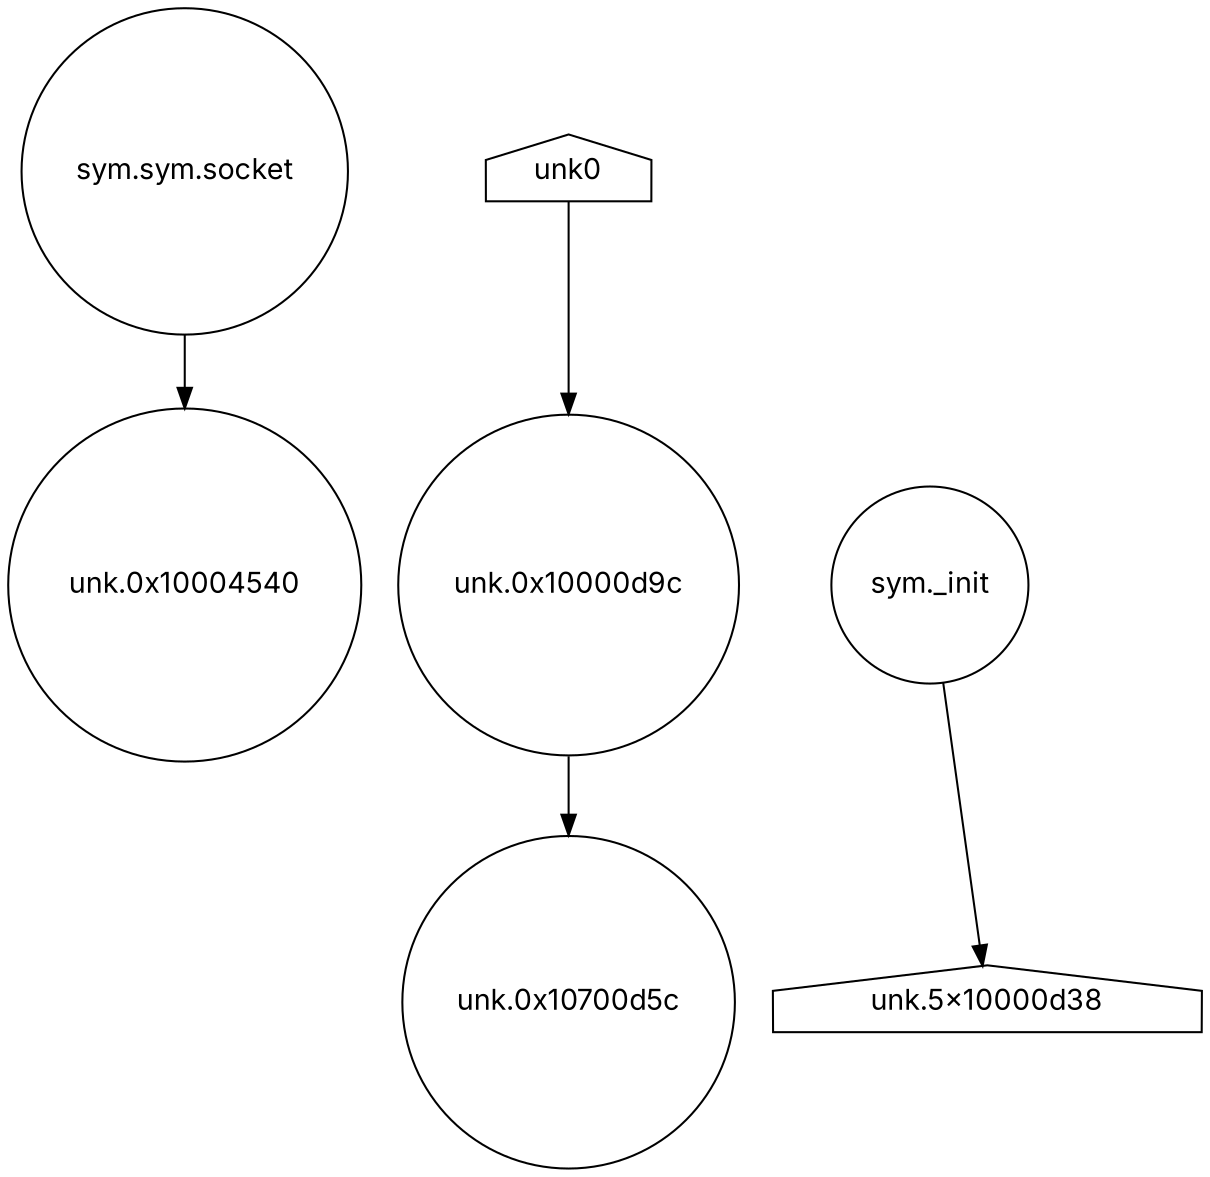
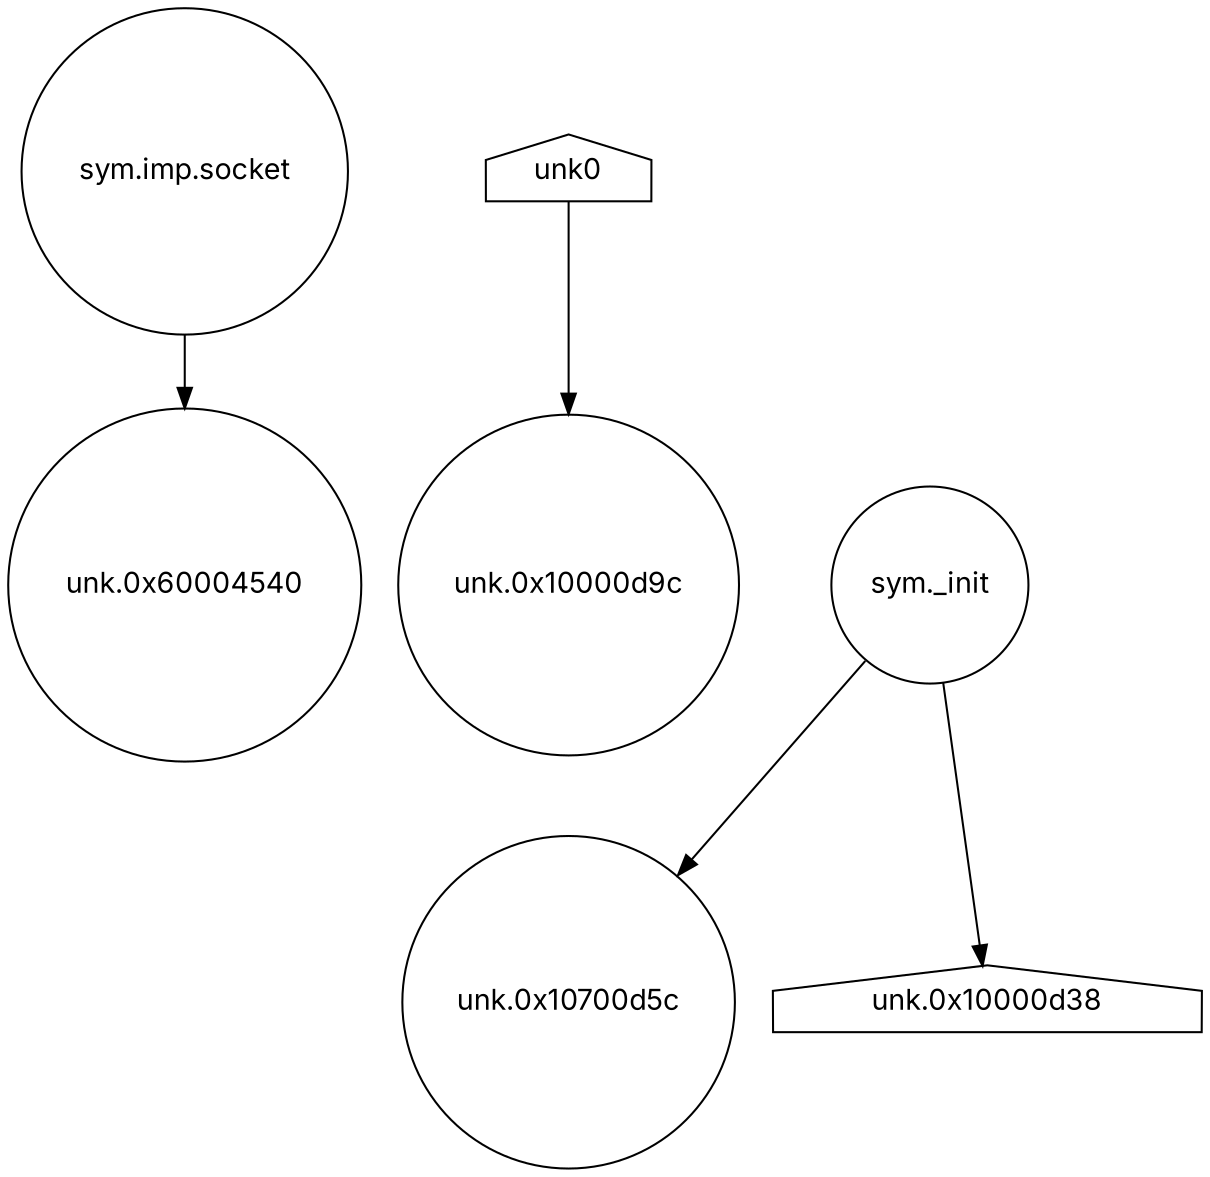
node "sym.sym.socket": label "sym.sym.socket" -> "sym.imp.socket"
node "unk.0x10004540": label "unk.0x10004540" -> "unk.0x60004540"
edge "unk.0x10000d9c" -> "unk.0x10700d5c": now "sym._init" -> "unk.0x10700d5c"
node "unk.5x10000d38": label "unk.5x10000d38" -> "unk.0x10000d38"
